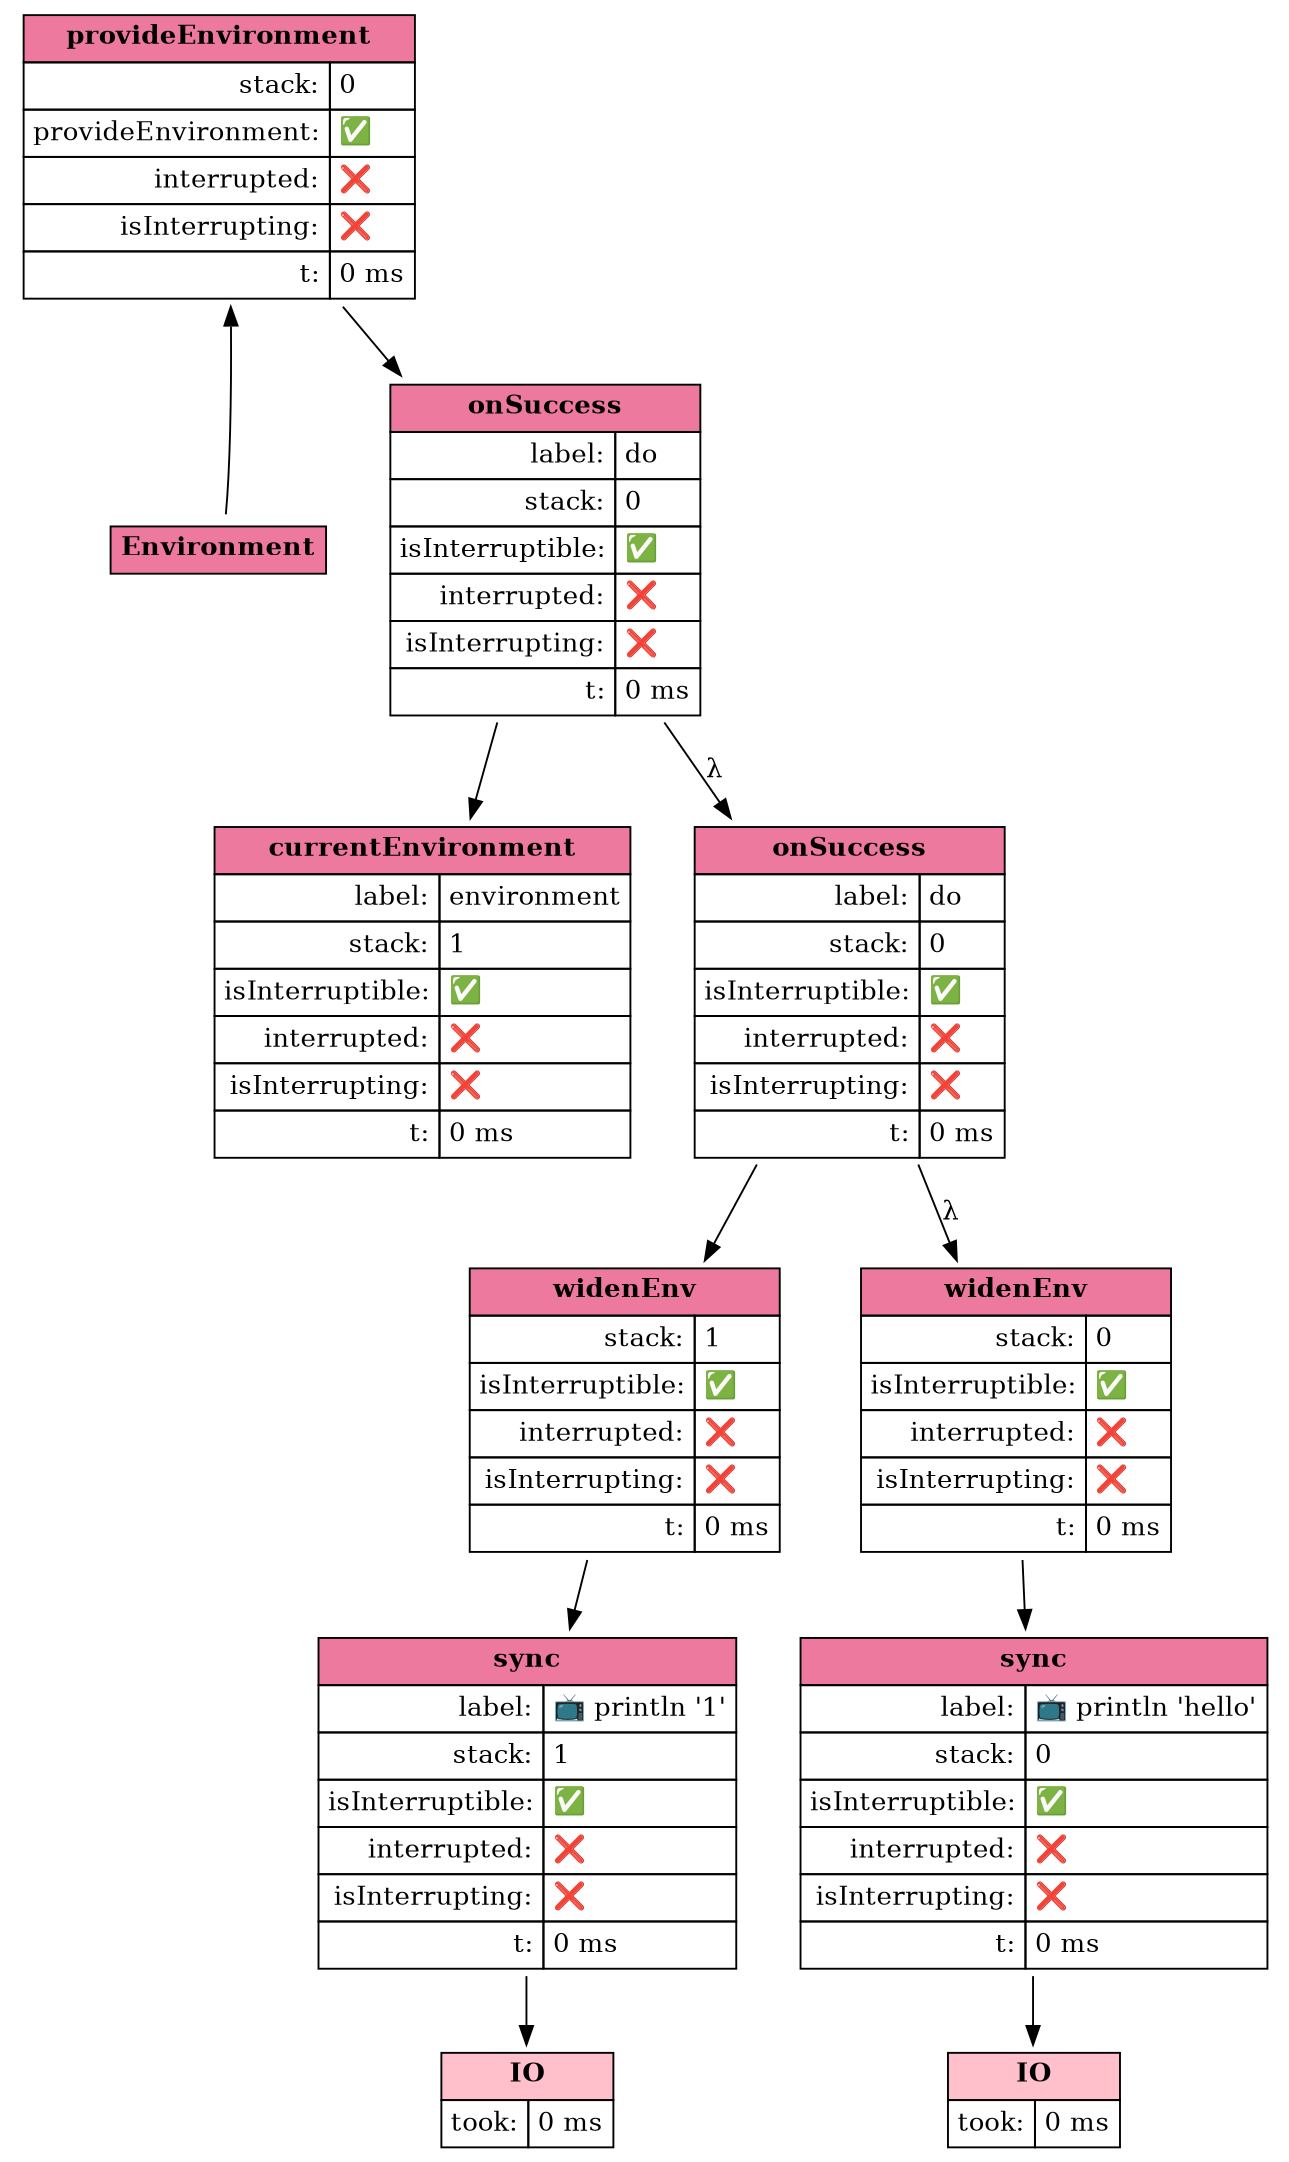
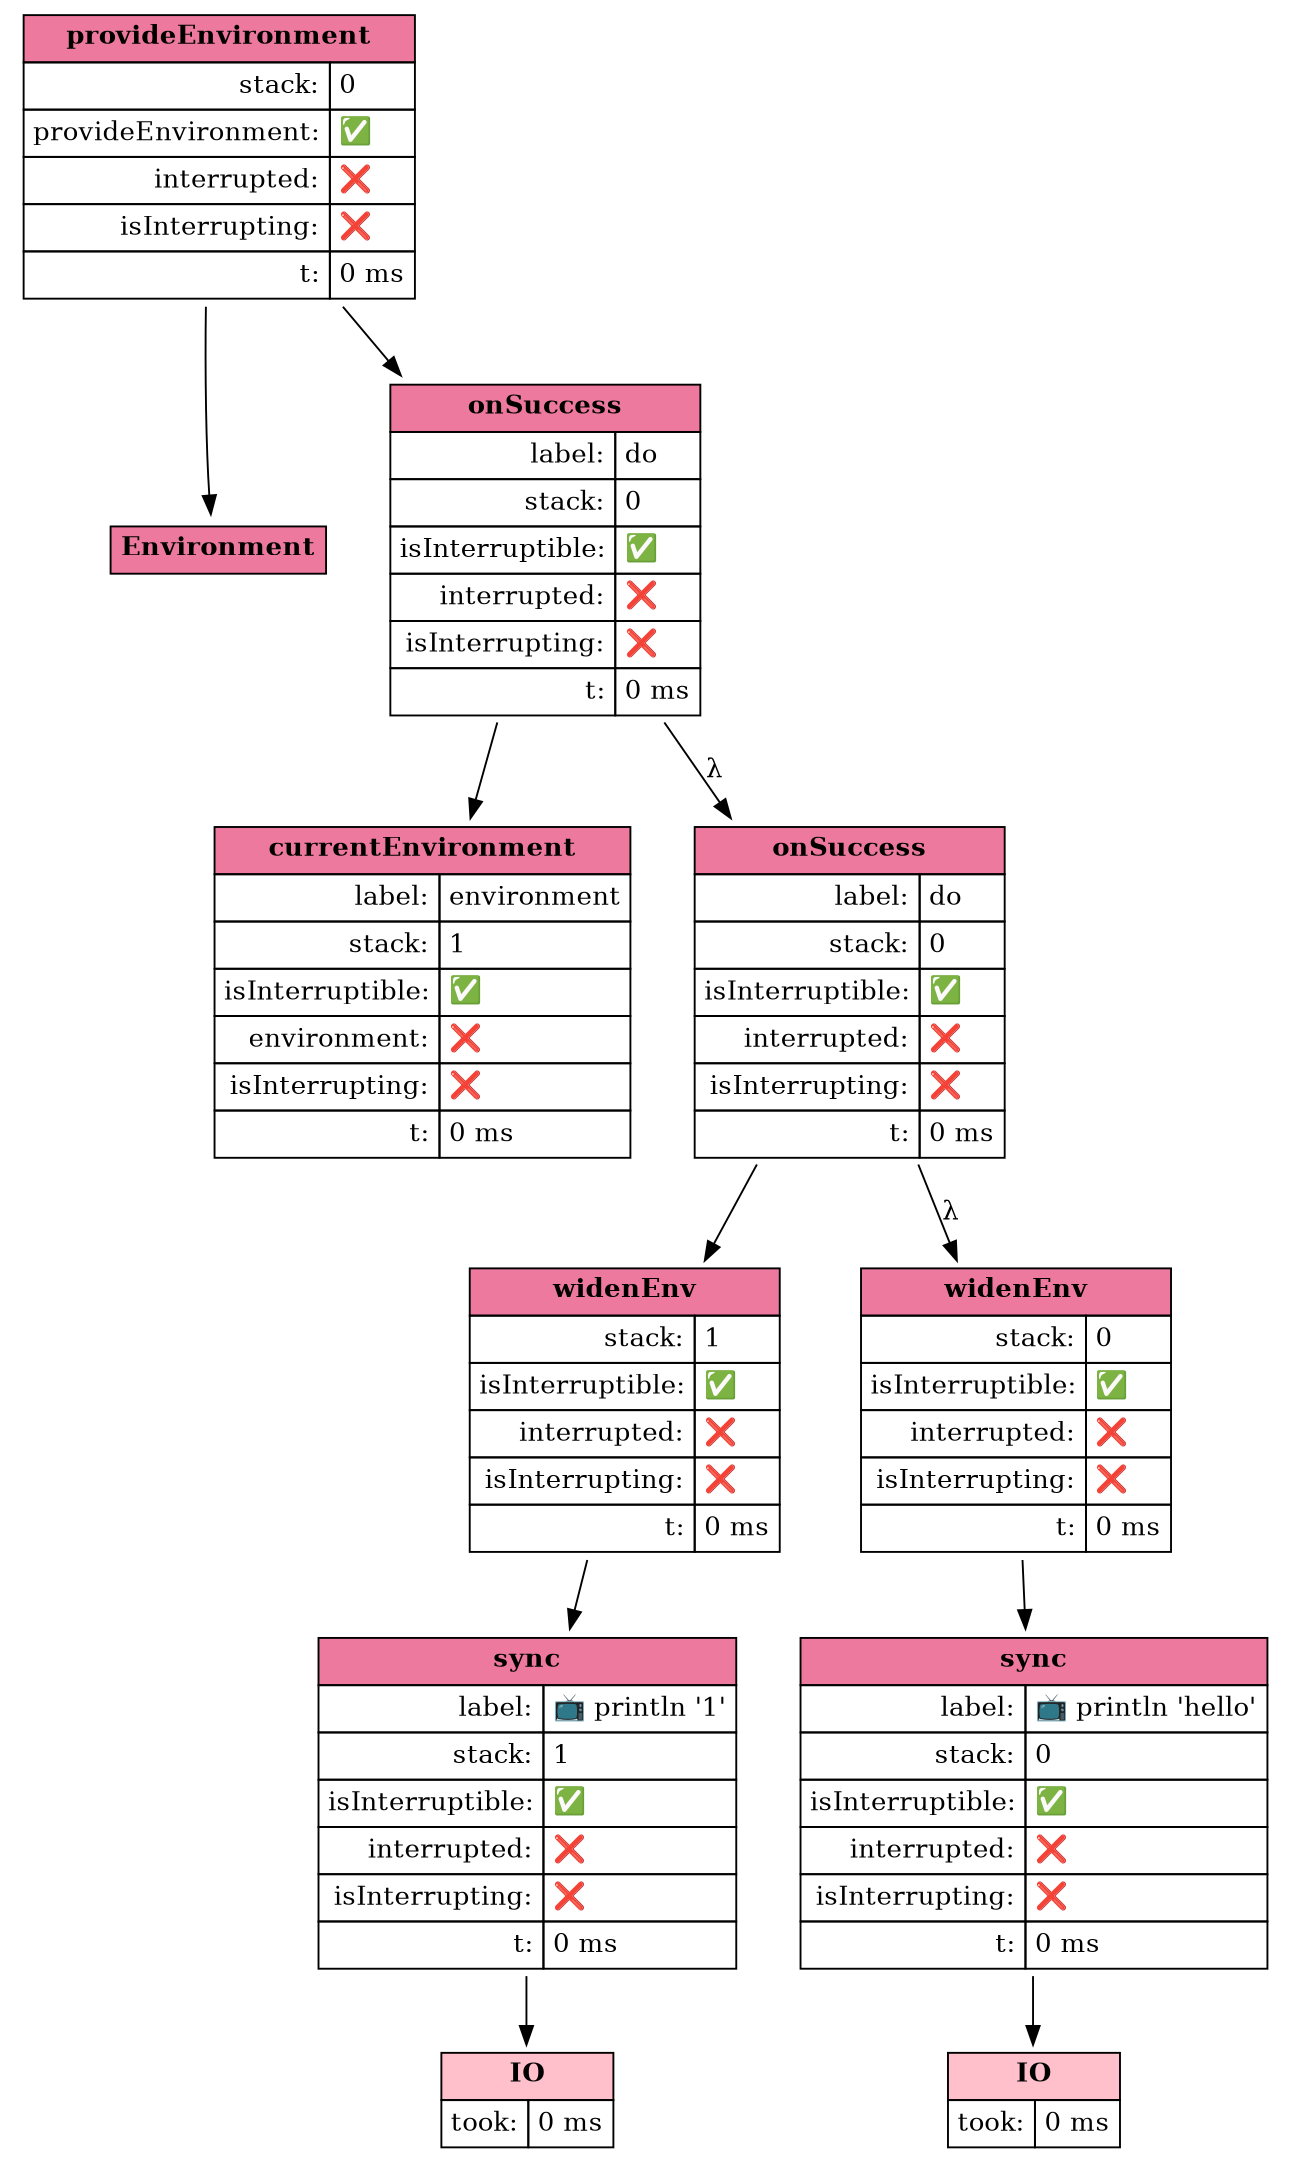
edge "Environment" -> "provideEnvironment": reversed
node "currentEnvironment": text "interrupted:" -> "environment:"
